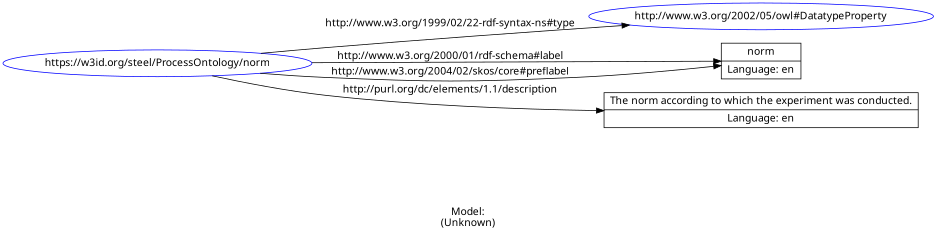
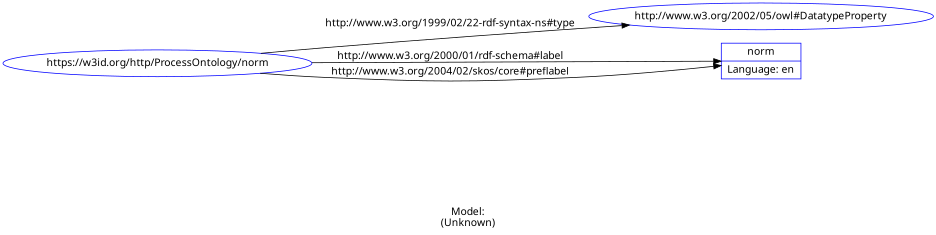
node "norm": color black -> blue
node "https://w3id.org/steel/ProcessOntology/norm": label "https://w3id.org/steel/ProcessOntology/norm" -> "https://w3id.org/http/ProcessOntology/norm"
node "The norm according to which the experiment was conducted.": removed
